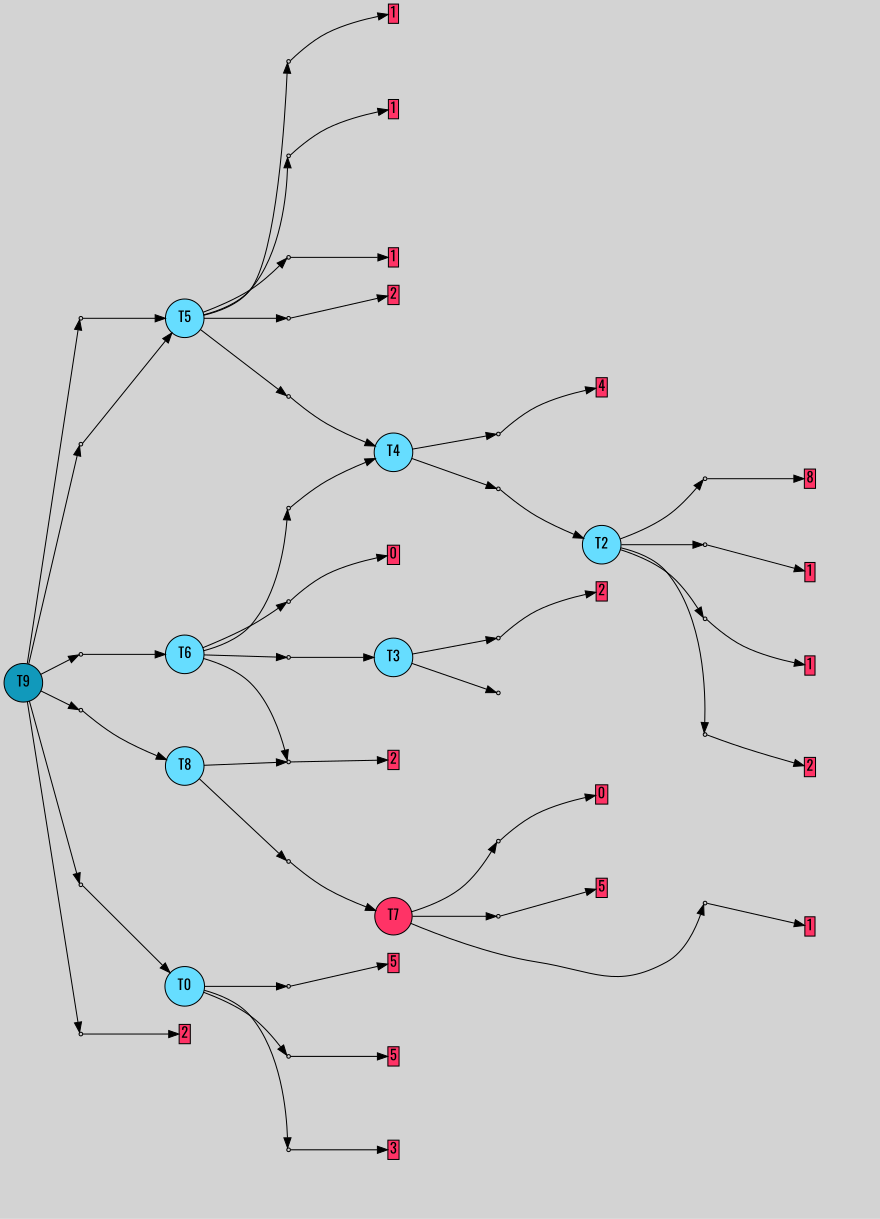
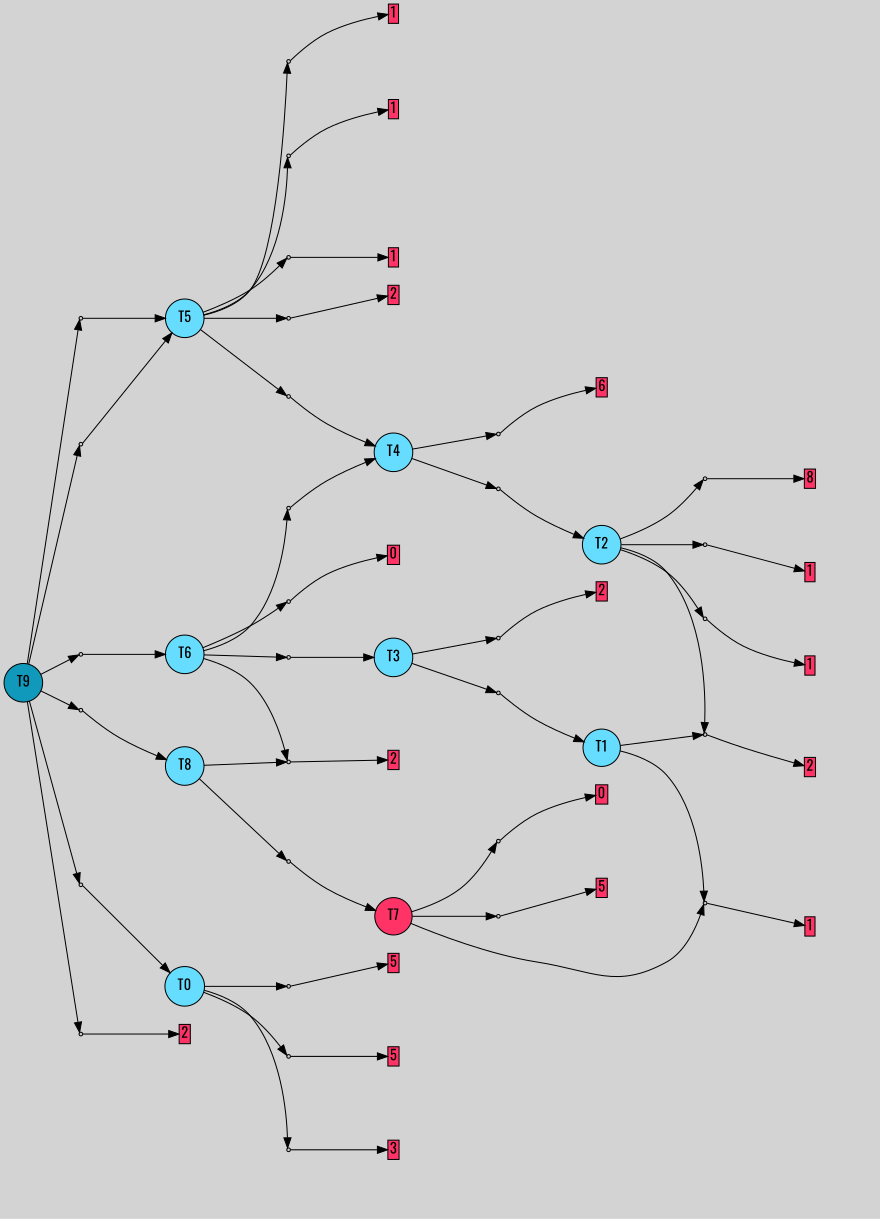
node "4": label "4" -> "6"
node "T1": added
